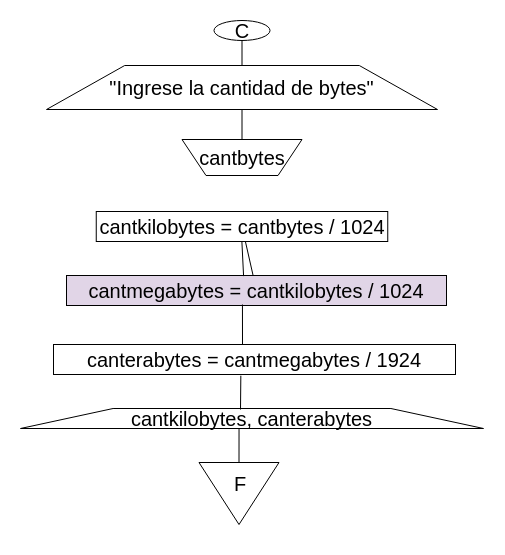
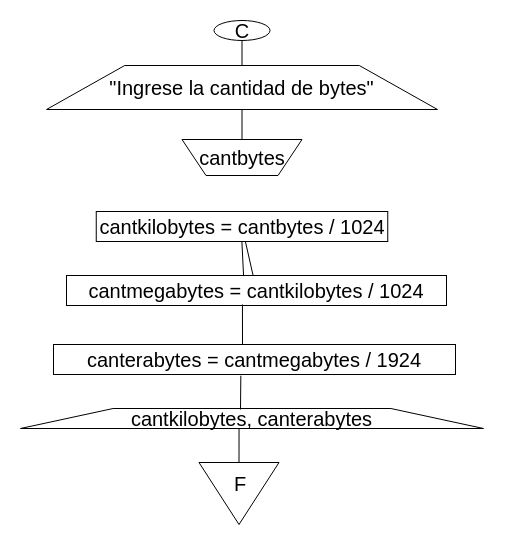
node "cantmegabytes = cantkilobytes / 1024": fillcolor #e1d5e7 -> #ffffff
